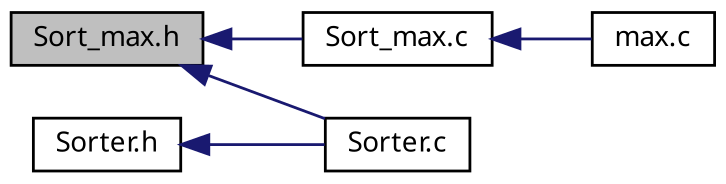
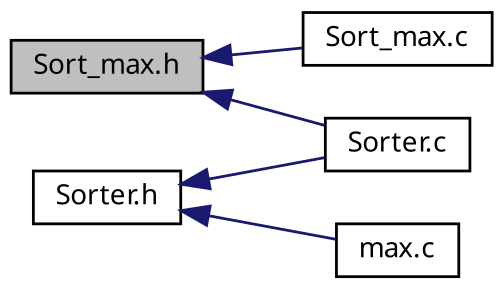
edge "max.c" -> "Sort_max.c": now "max.c" -> "Sorter.h"
